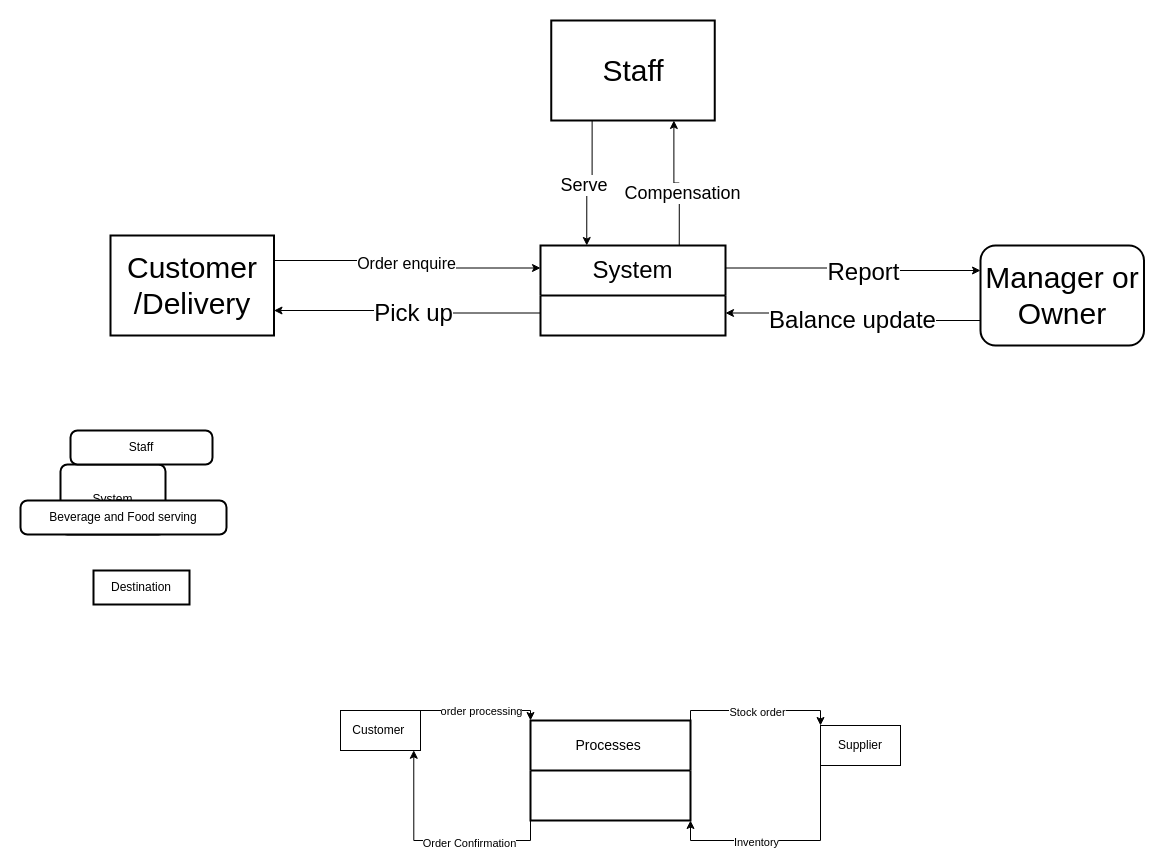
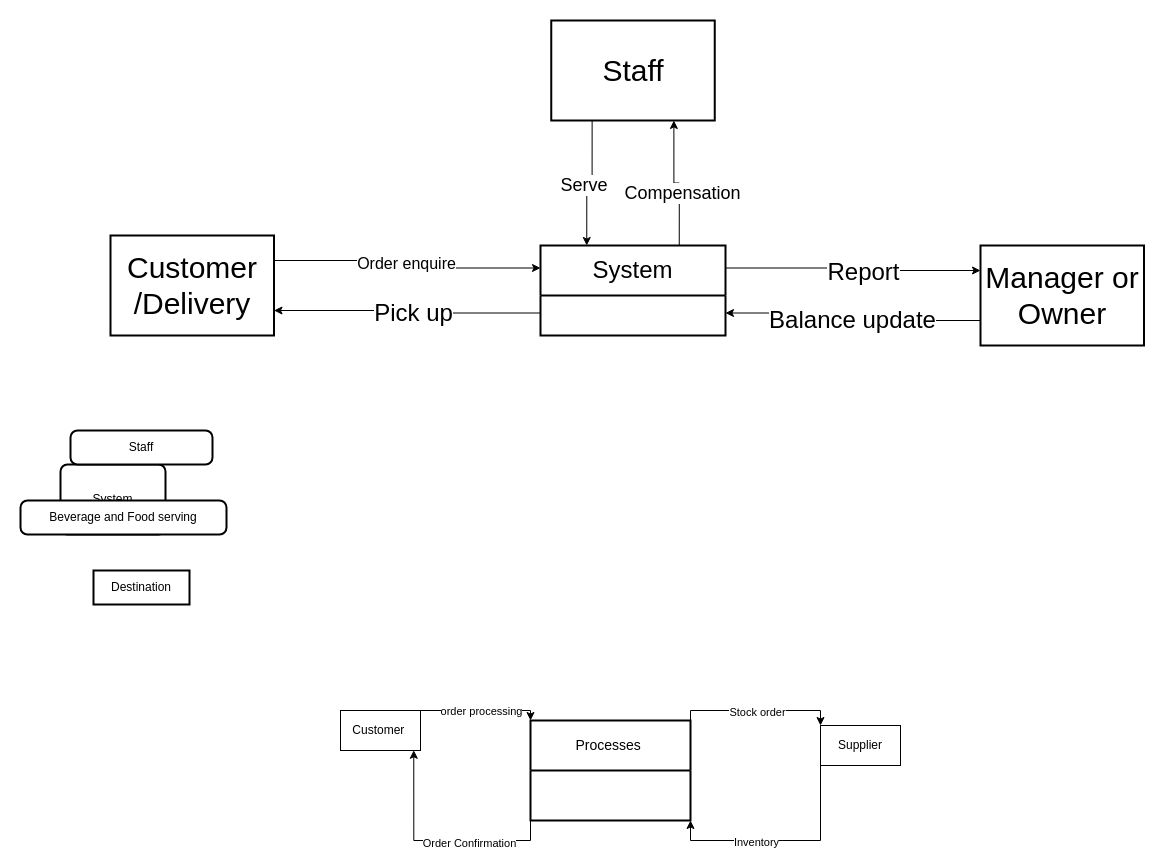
node "Manager or Owner": shape rounded rectangle -> rectangle
